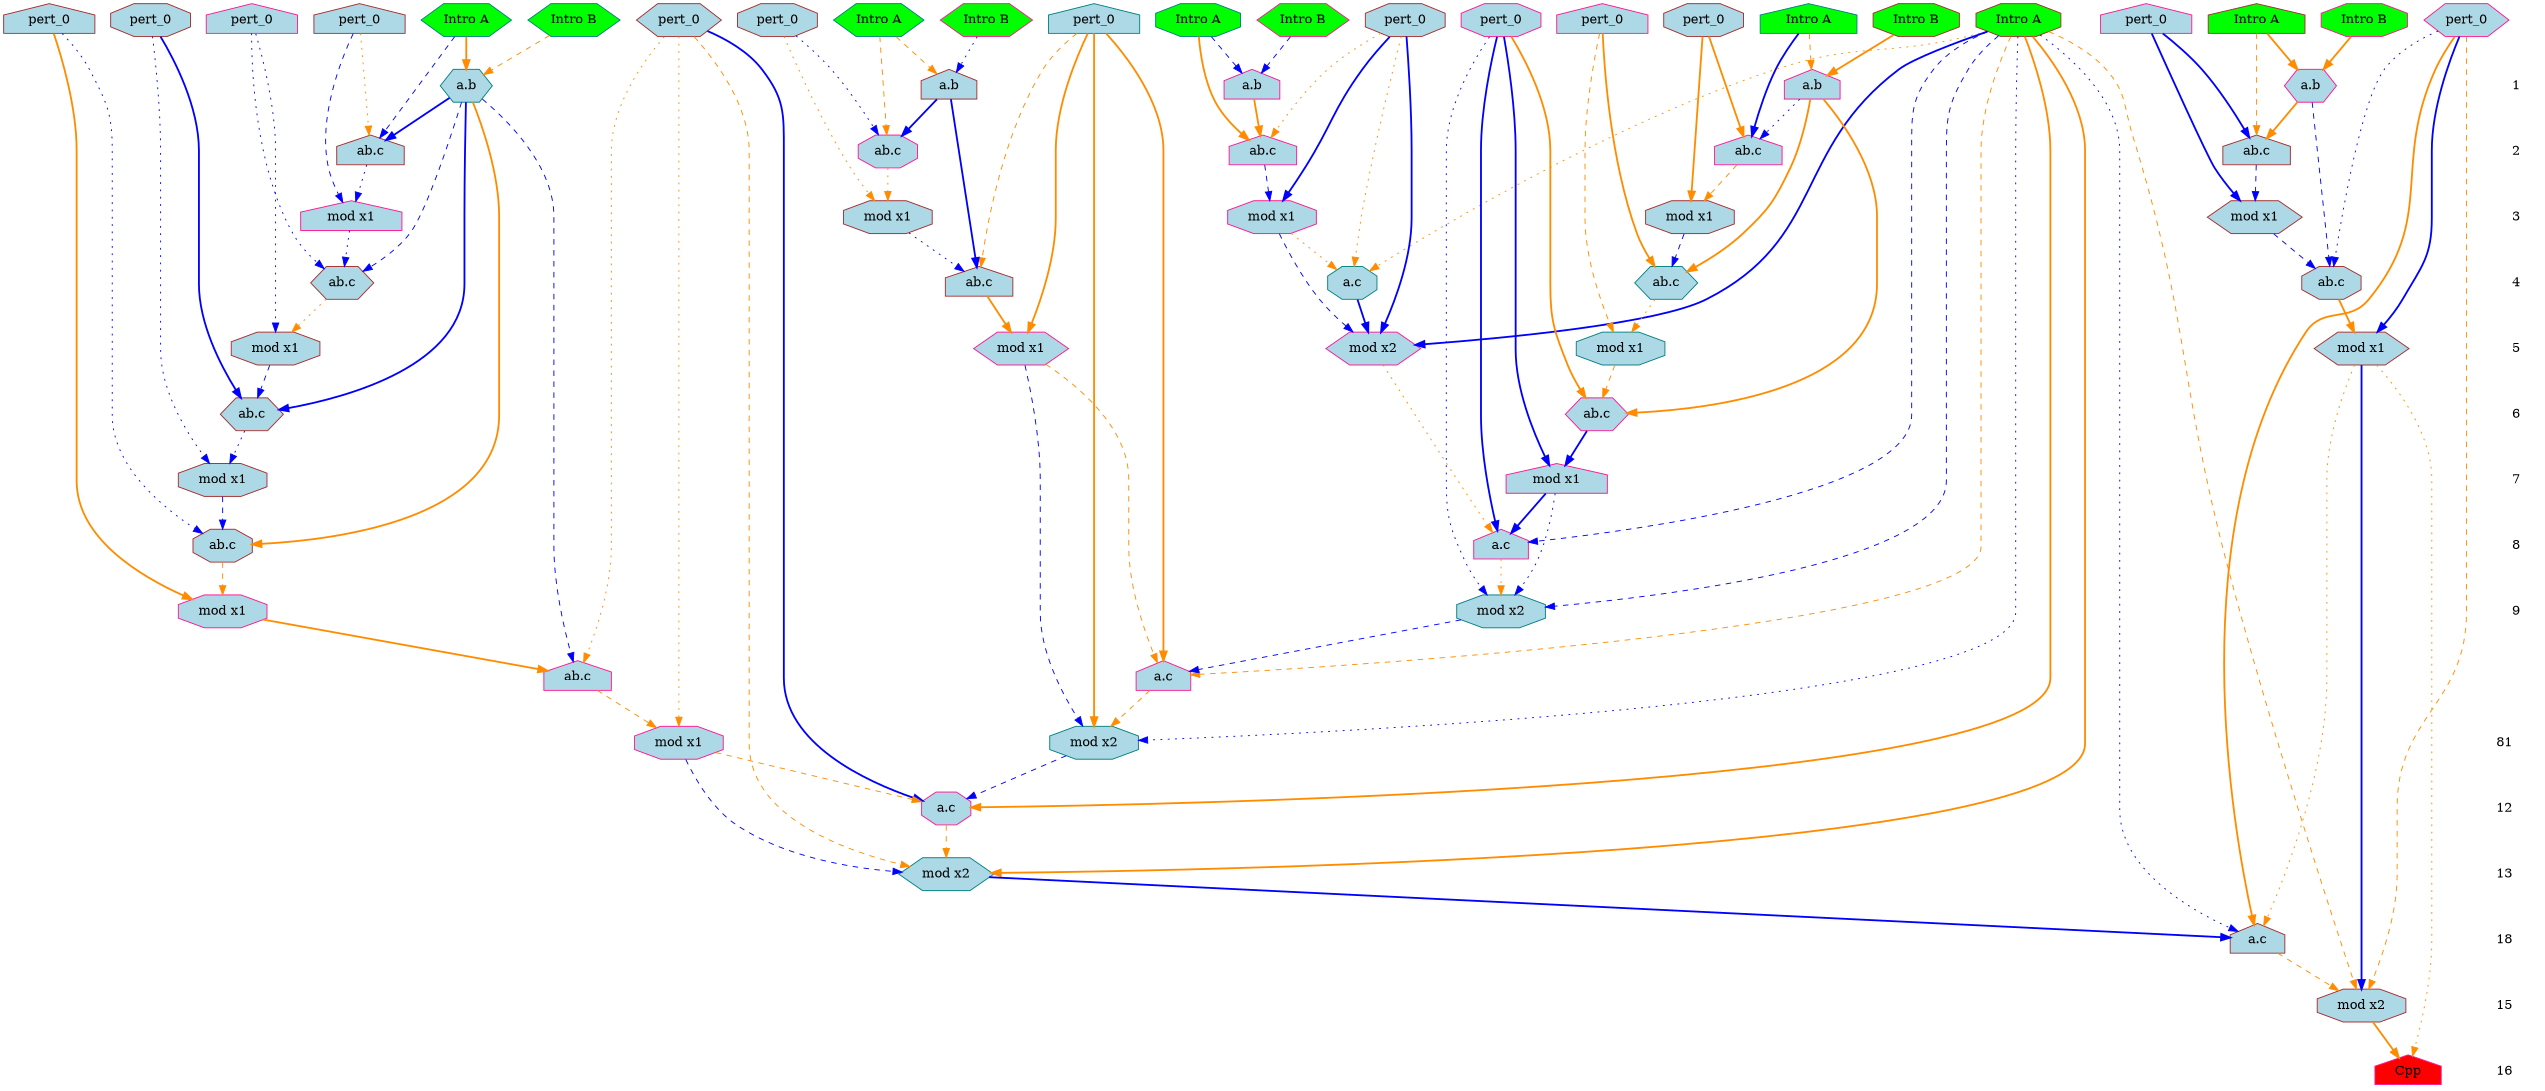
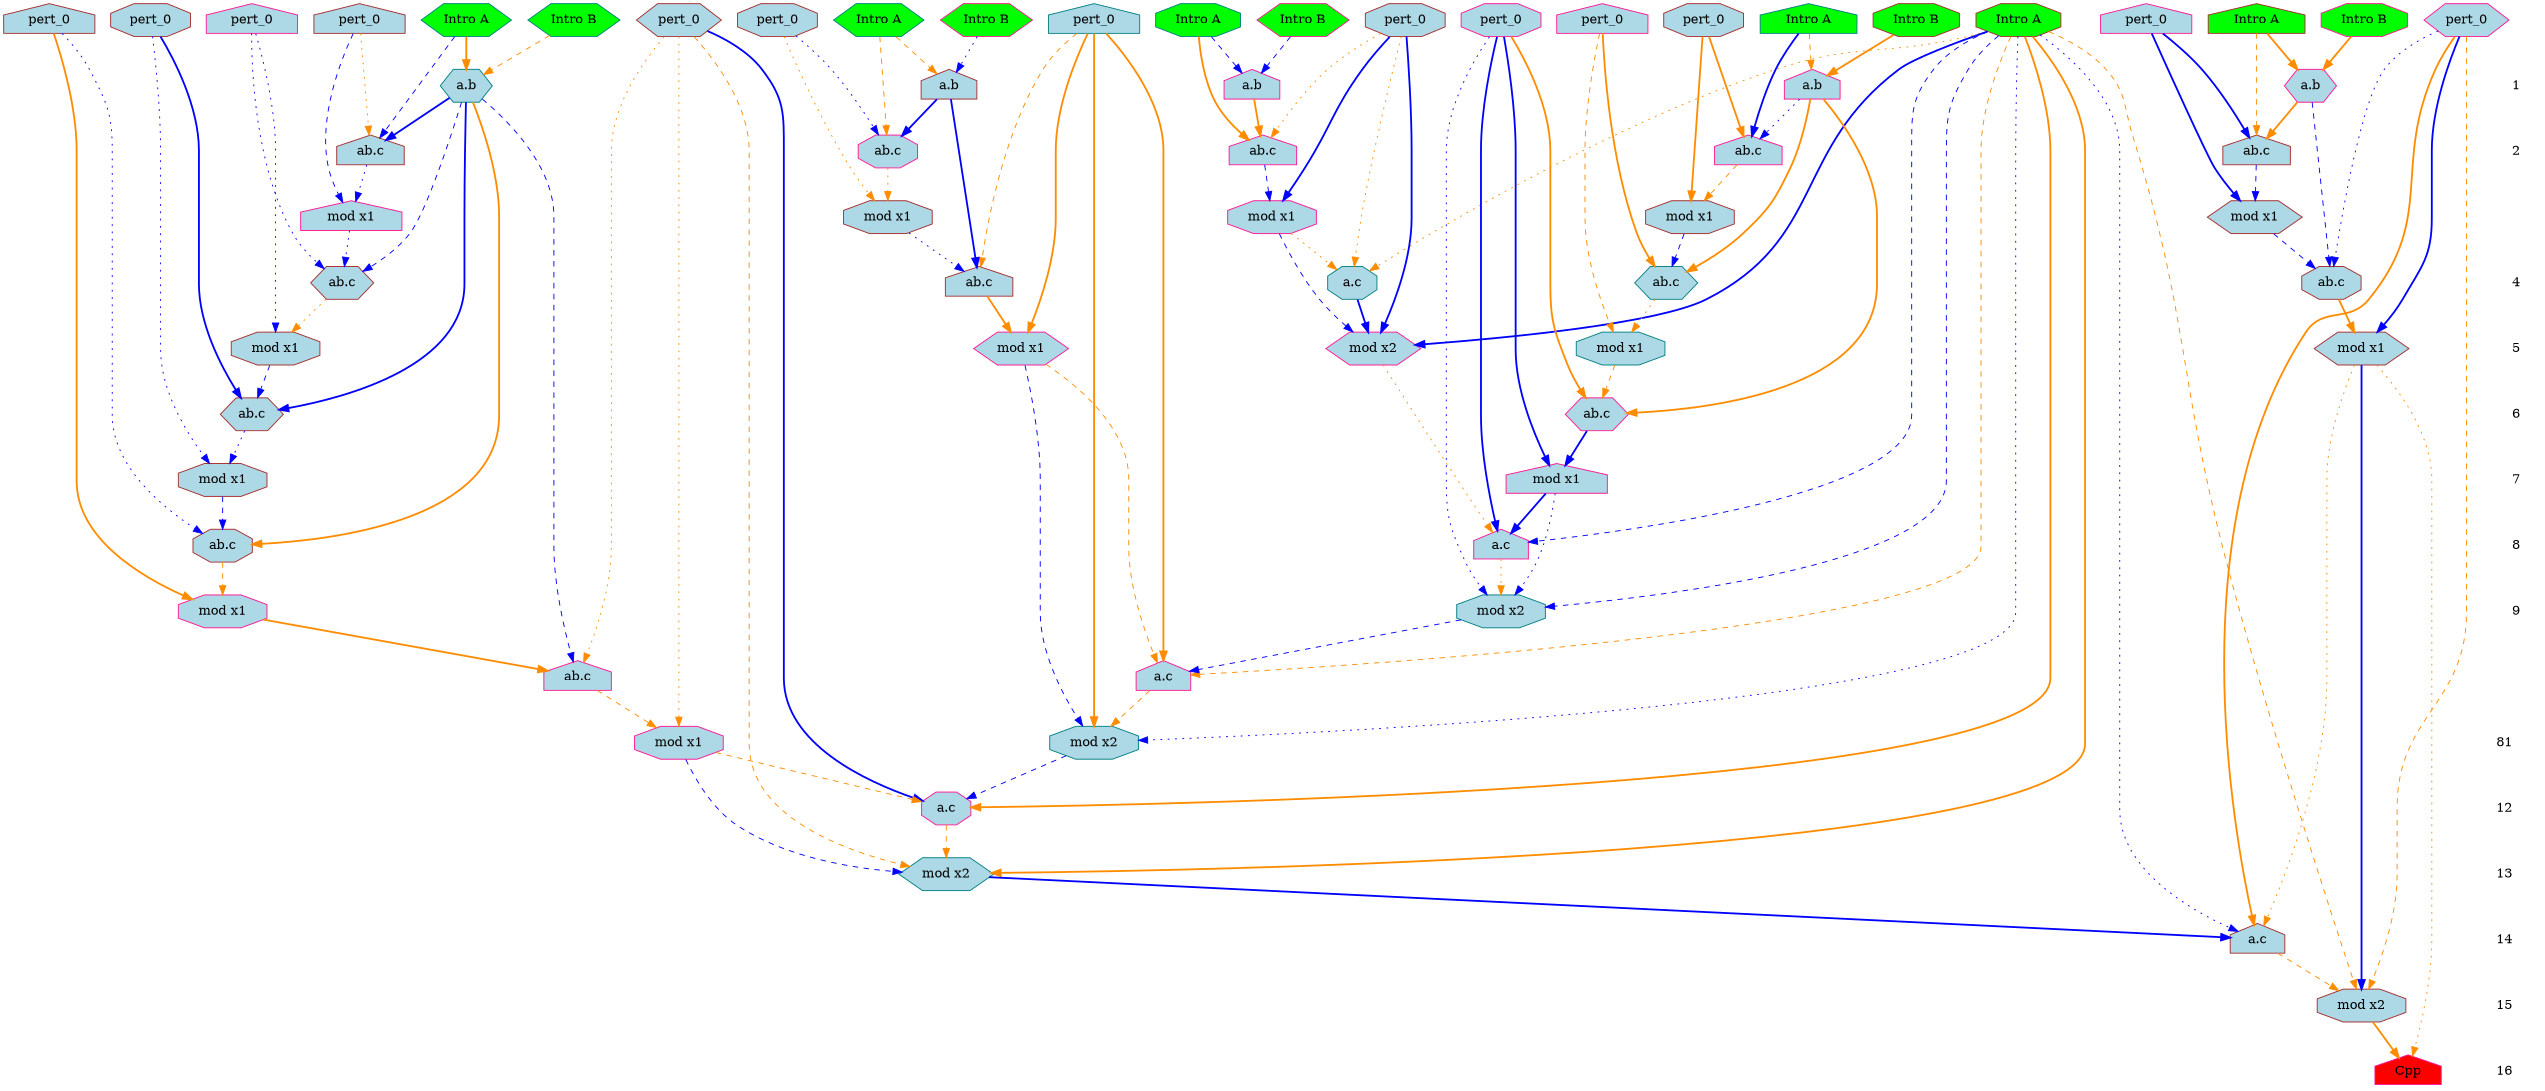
node "3": removed
node "18": label "18" -> "14"
